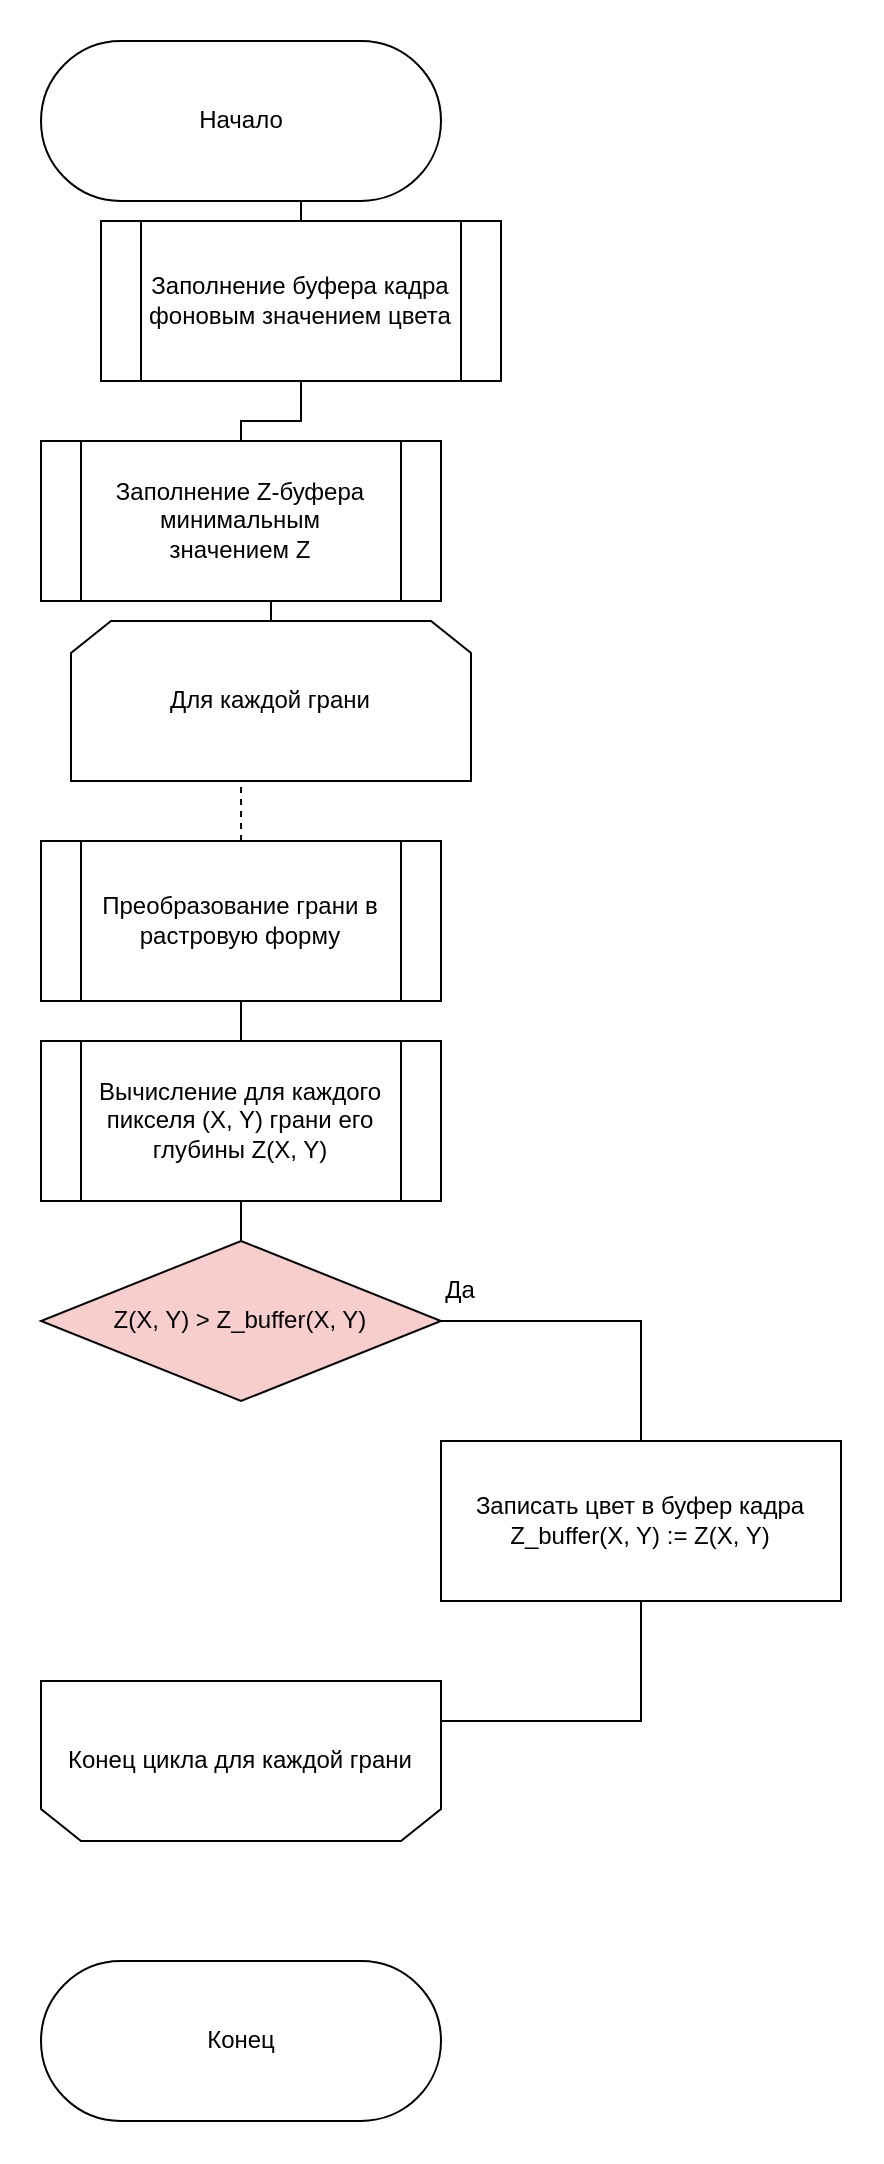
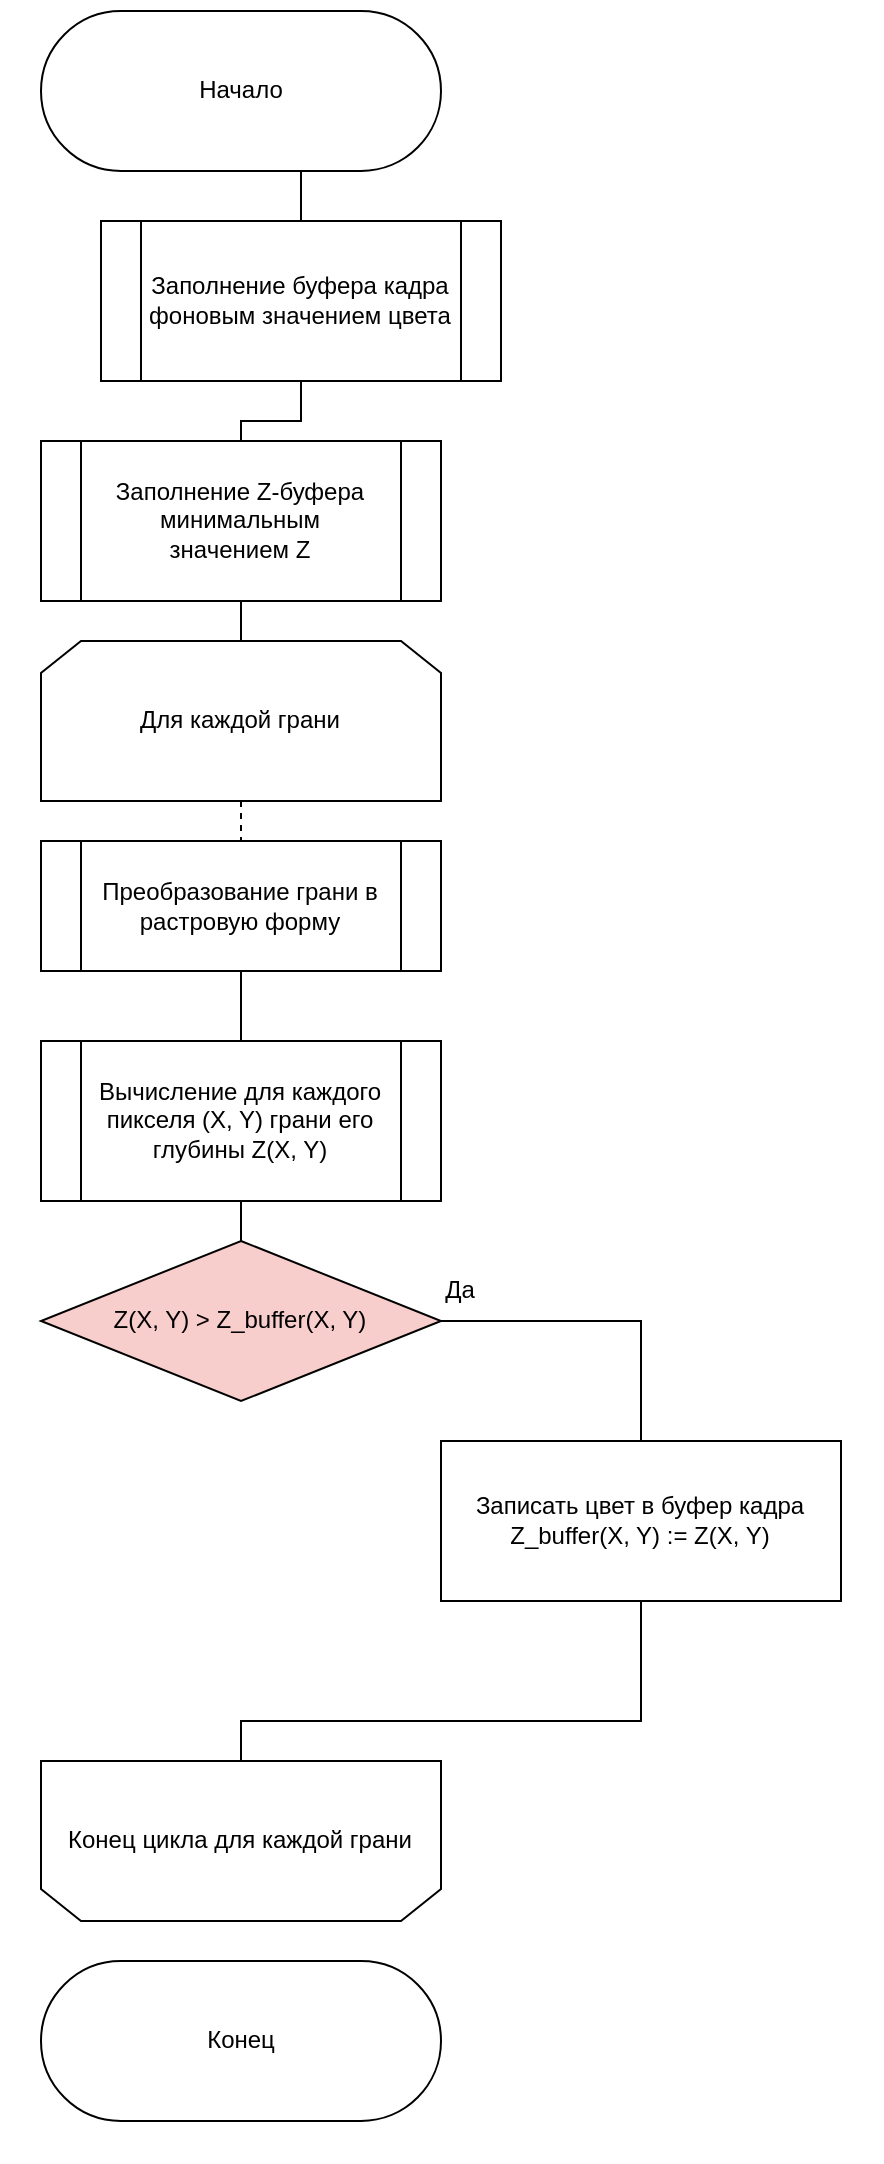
node "Начало": moved (241, 121) -> (241, 91)
node "Для каждой грани": moved (271, 701) -> (241, 721)
node "Преобразование грани в растровую форму": size 400x160 -> 400x130
node "Конец цикла для каждой грани": moved (241, 1761) -> (241, 1841)
